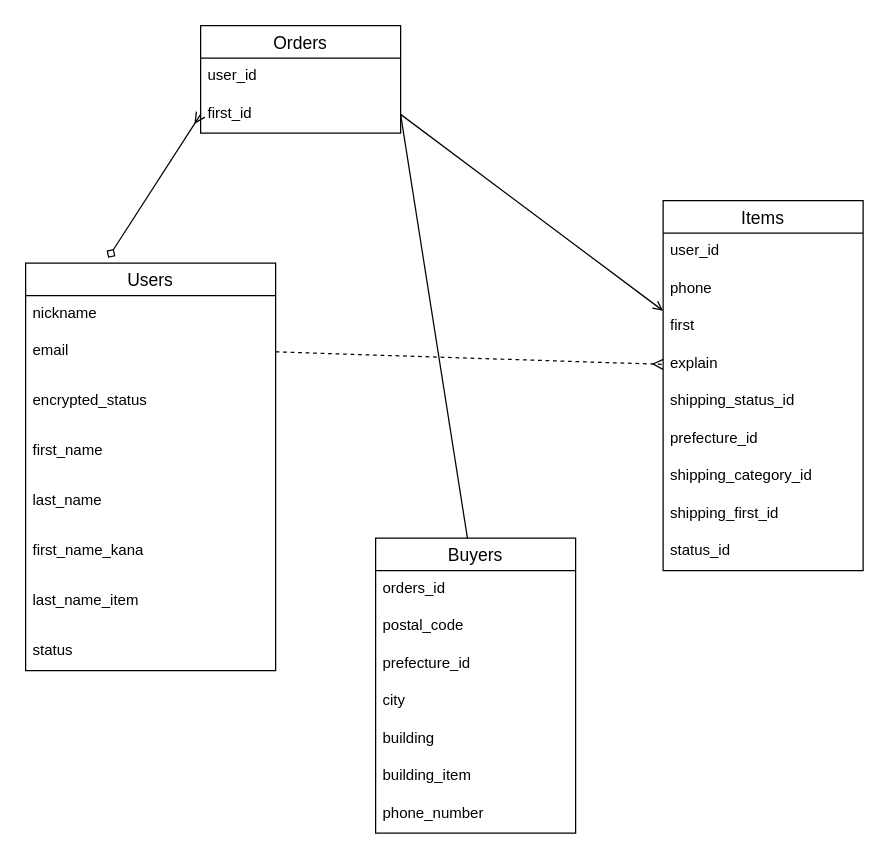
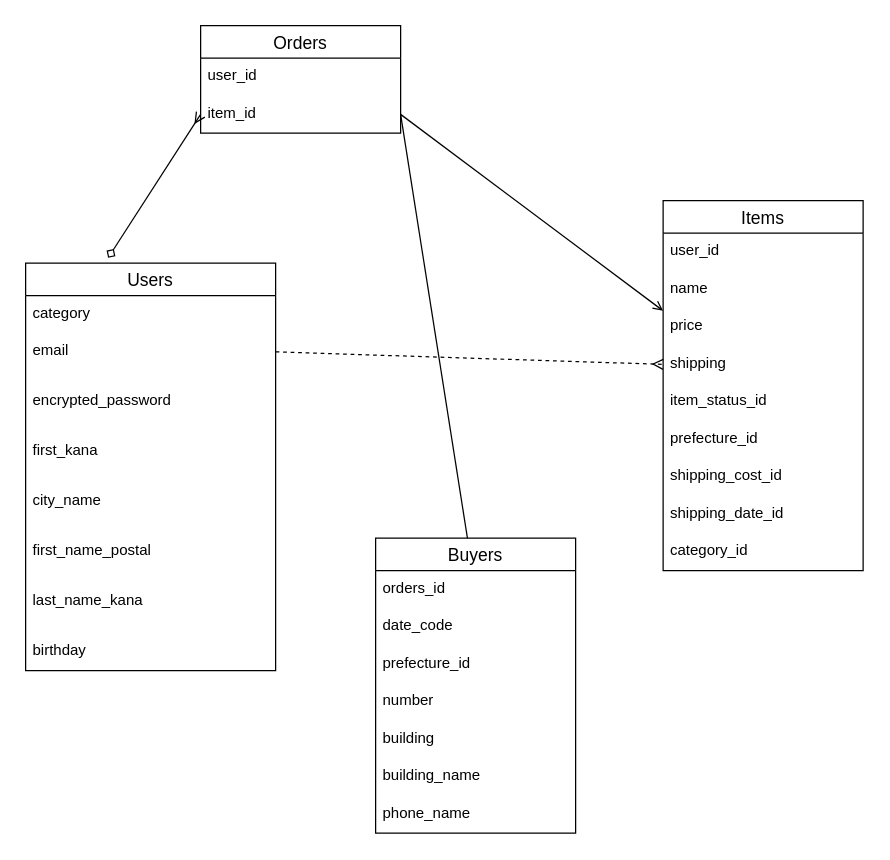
node "first_id": label "first_id" -> "item_id"
node "phone": label "phone" -> "name"
node "nickname": label "nickname" -> "category"
node "first": label "first" -> "price"
node "explain": label "explain" -> "shipping"
node "encrypted_status": label "encrypted_status" -> "encrypted_password"
node "shipping_status_id": label "shipping_status_id" -> "item_status_id"
node "first_name": label "first_name" -> "first_kana"
node "shipping_category_id": label "shipping_category_id" -> "shipping_cost_id"
node "last_name": label "last_name" -> "city_name"
node "shipping_first_id": label "shipping_first_id" -> "shipping_date_id"
node "first_name_kana": label "first_name_kana" -> "first_name_postal"
node "status_id": label "status_id" -> "category_id"
node "last_name_item": label "last_name_item" -> "last_name_kana"
node "postal_code": label "postal_code" -> "date_code"
node "status": label "status" -> "birthday"
node "city": label "city" -> "number"
node "building_item": label "building_item" -> "building_name"
node "phone_number": label "phone_number" -> "phone_name"
